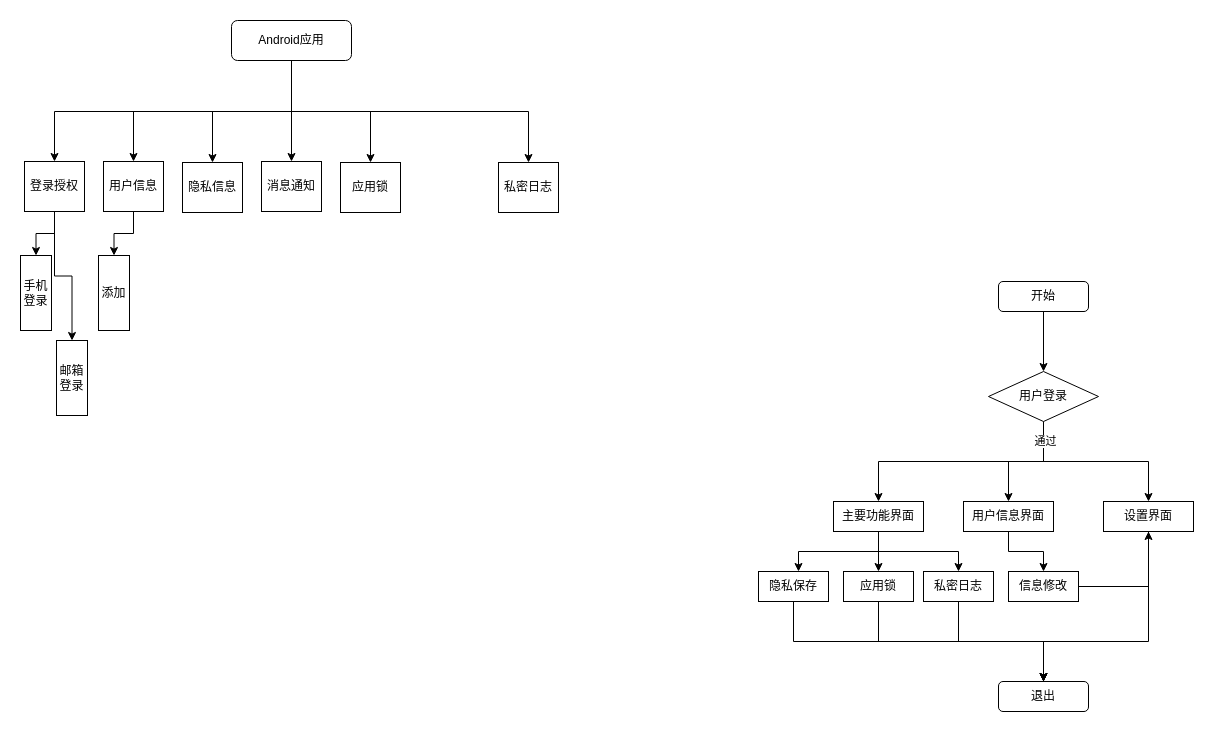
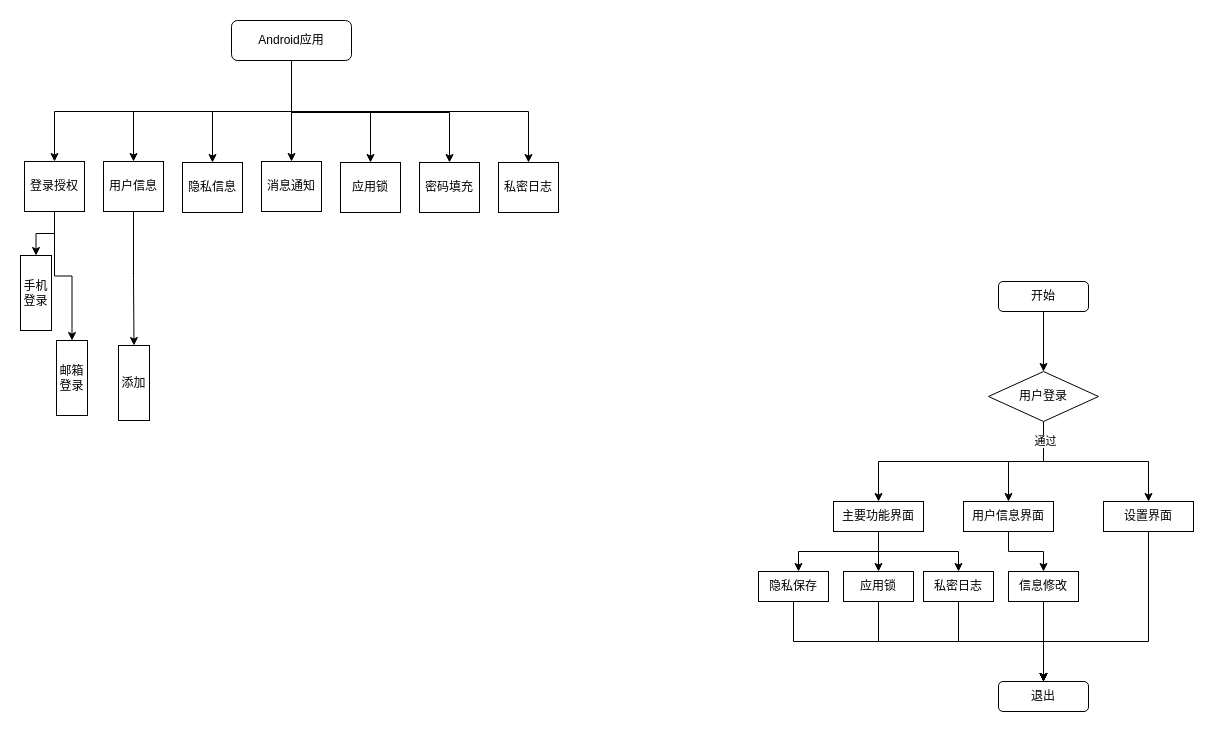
edge "Android应用" -> "密码填充": added
node "密码填充": added
node "添加": moved (114, 293) -> (134, 383)
edge "信息修改" -> "设置界面": now "信息修改" -> "退出"
